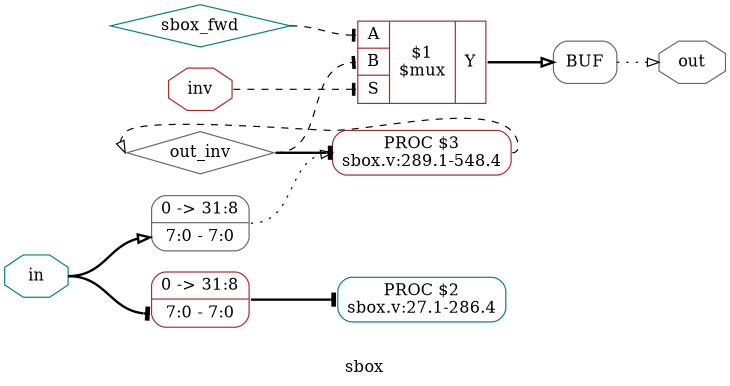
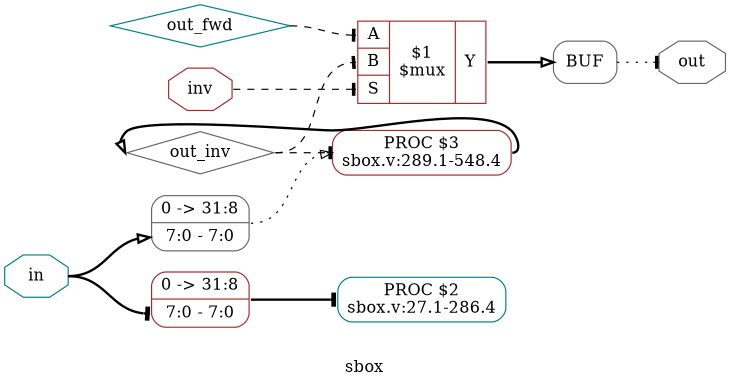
node "sbox_fwd": label "sbox_fwd" -> "out_fwd"
edge "BUF" -> "out": arrowhead onormal -> tee
edge "PROC $3 sbox.v:289.1-548.4" -> "out_inv": style dashed -> bold
edge "out_inv" -> "PROC $3 sbox.v:289.1-548.4": style bold -> dashed
